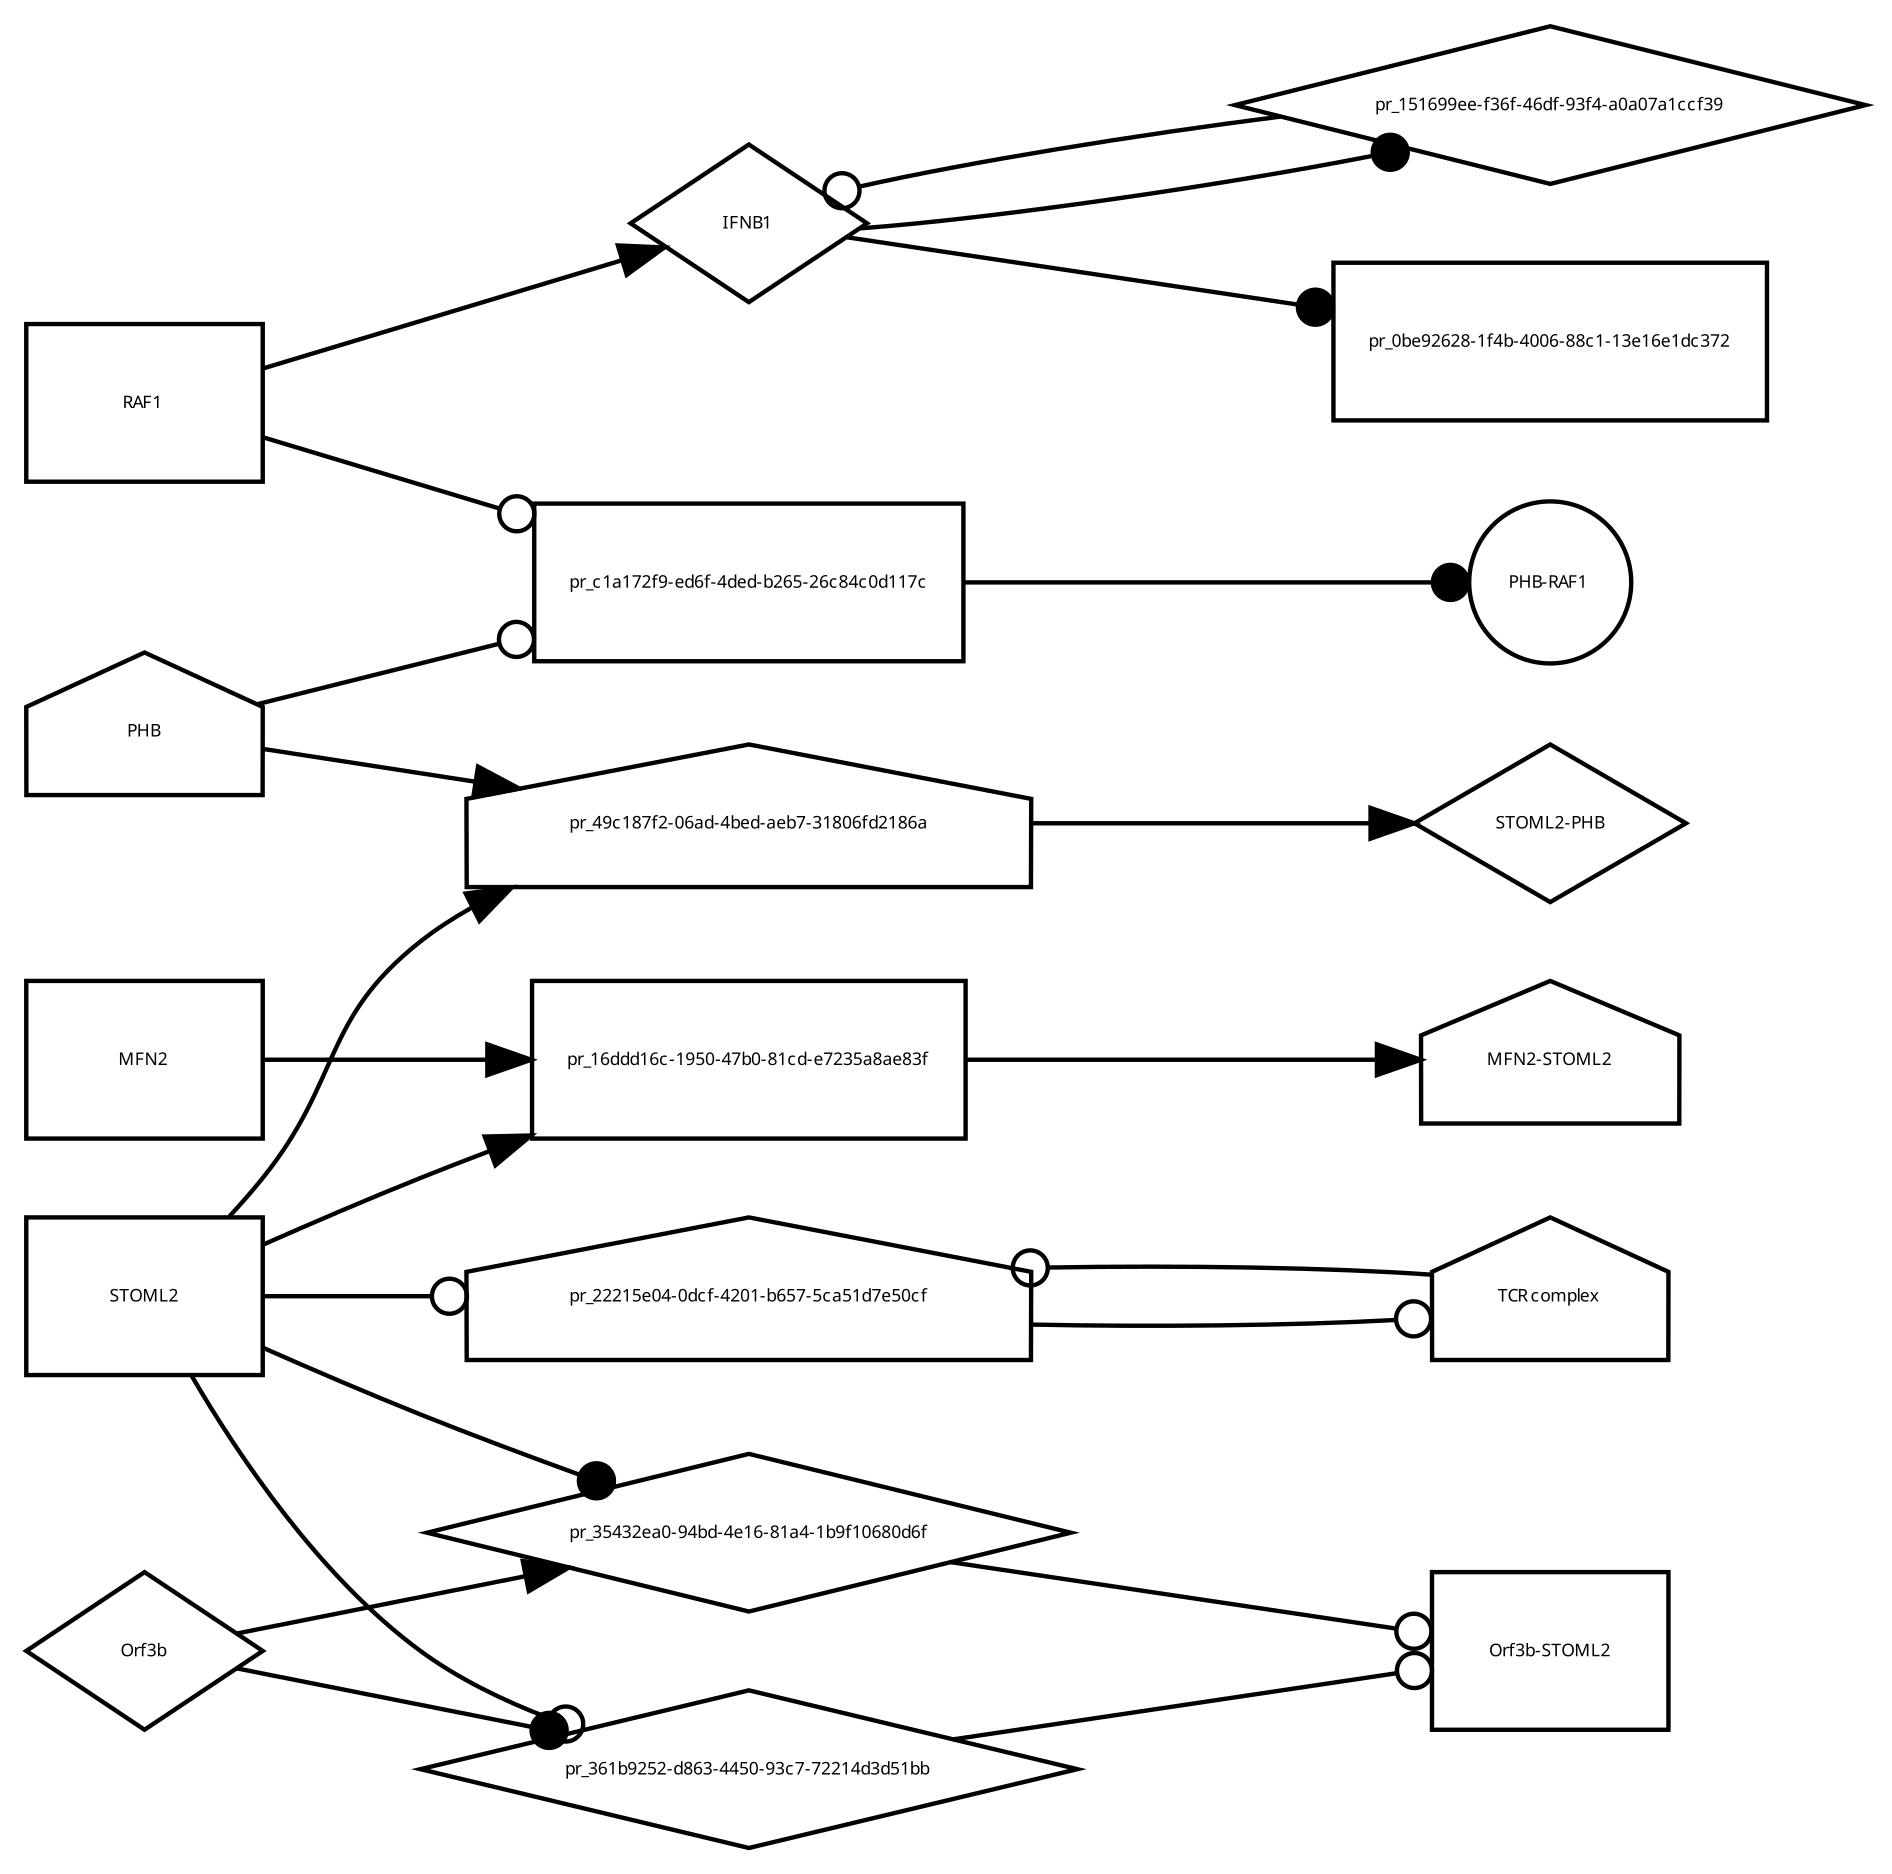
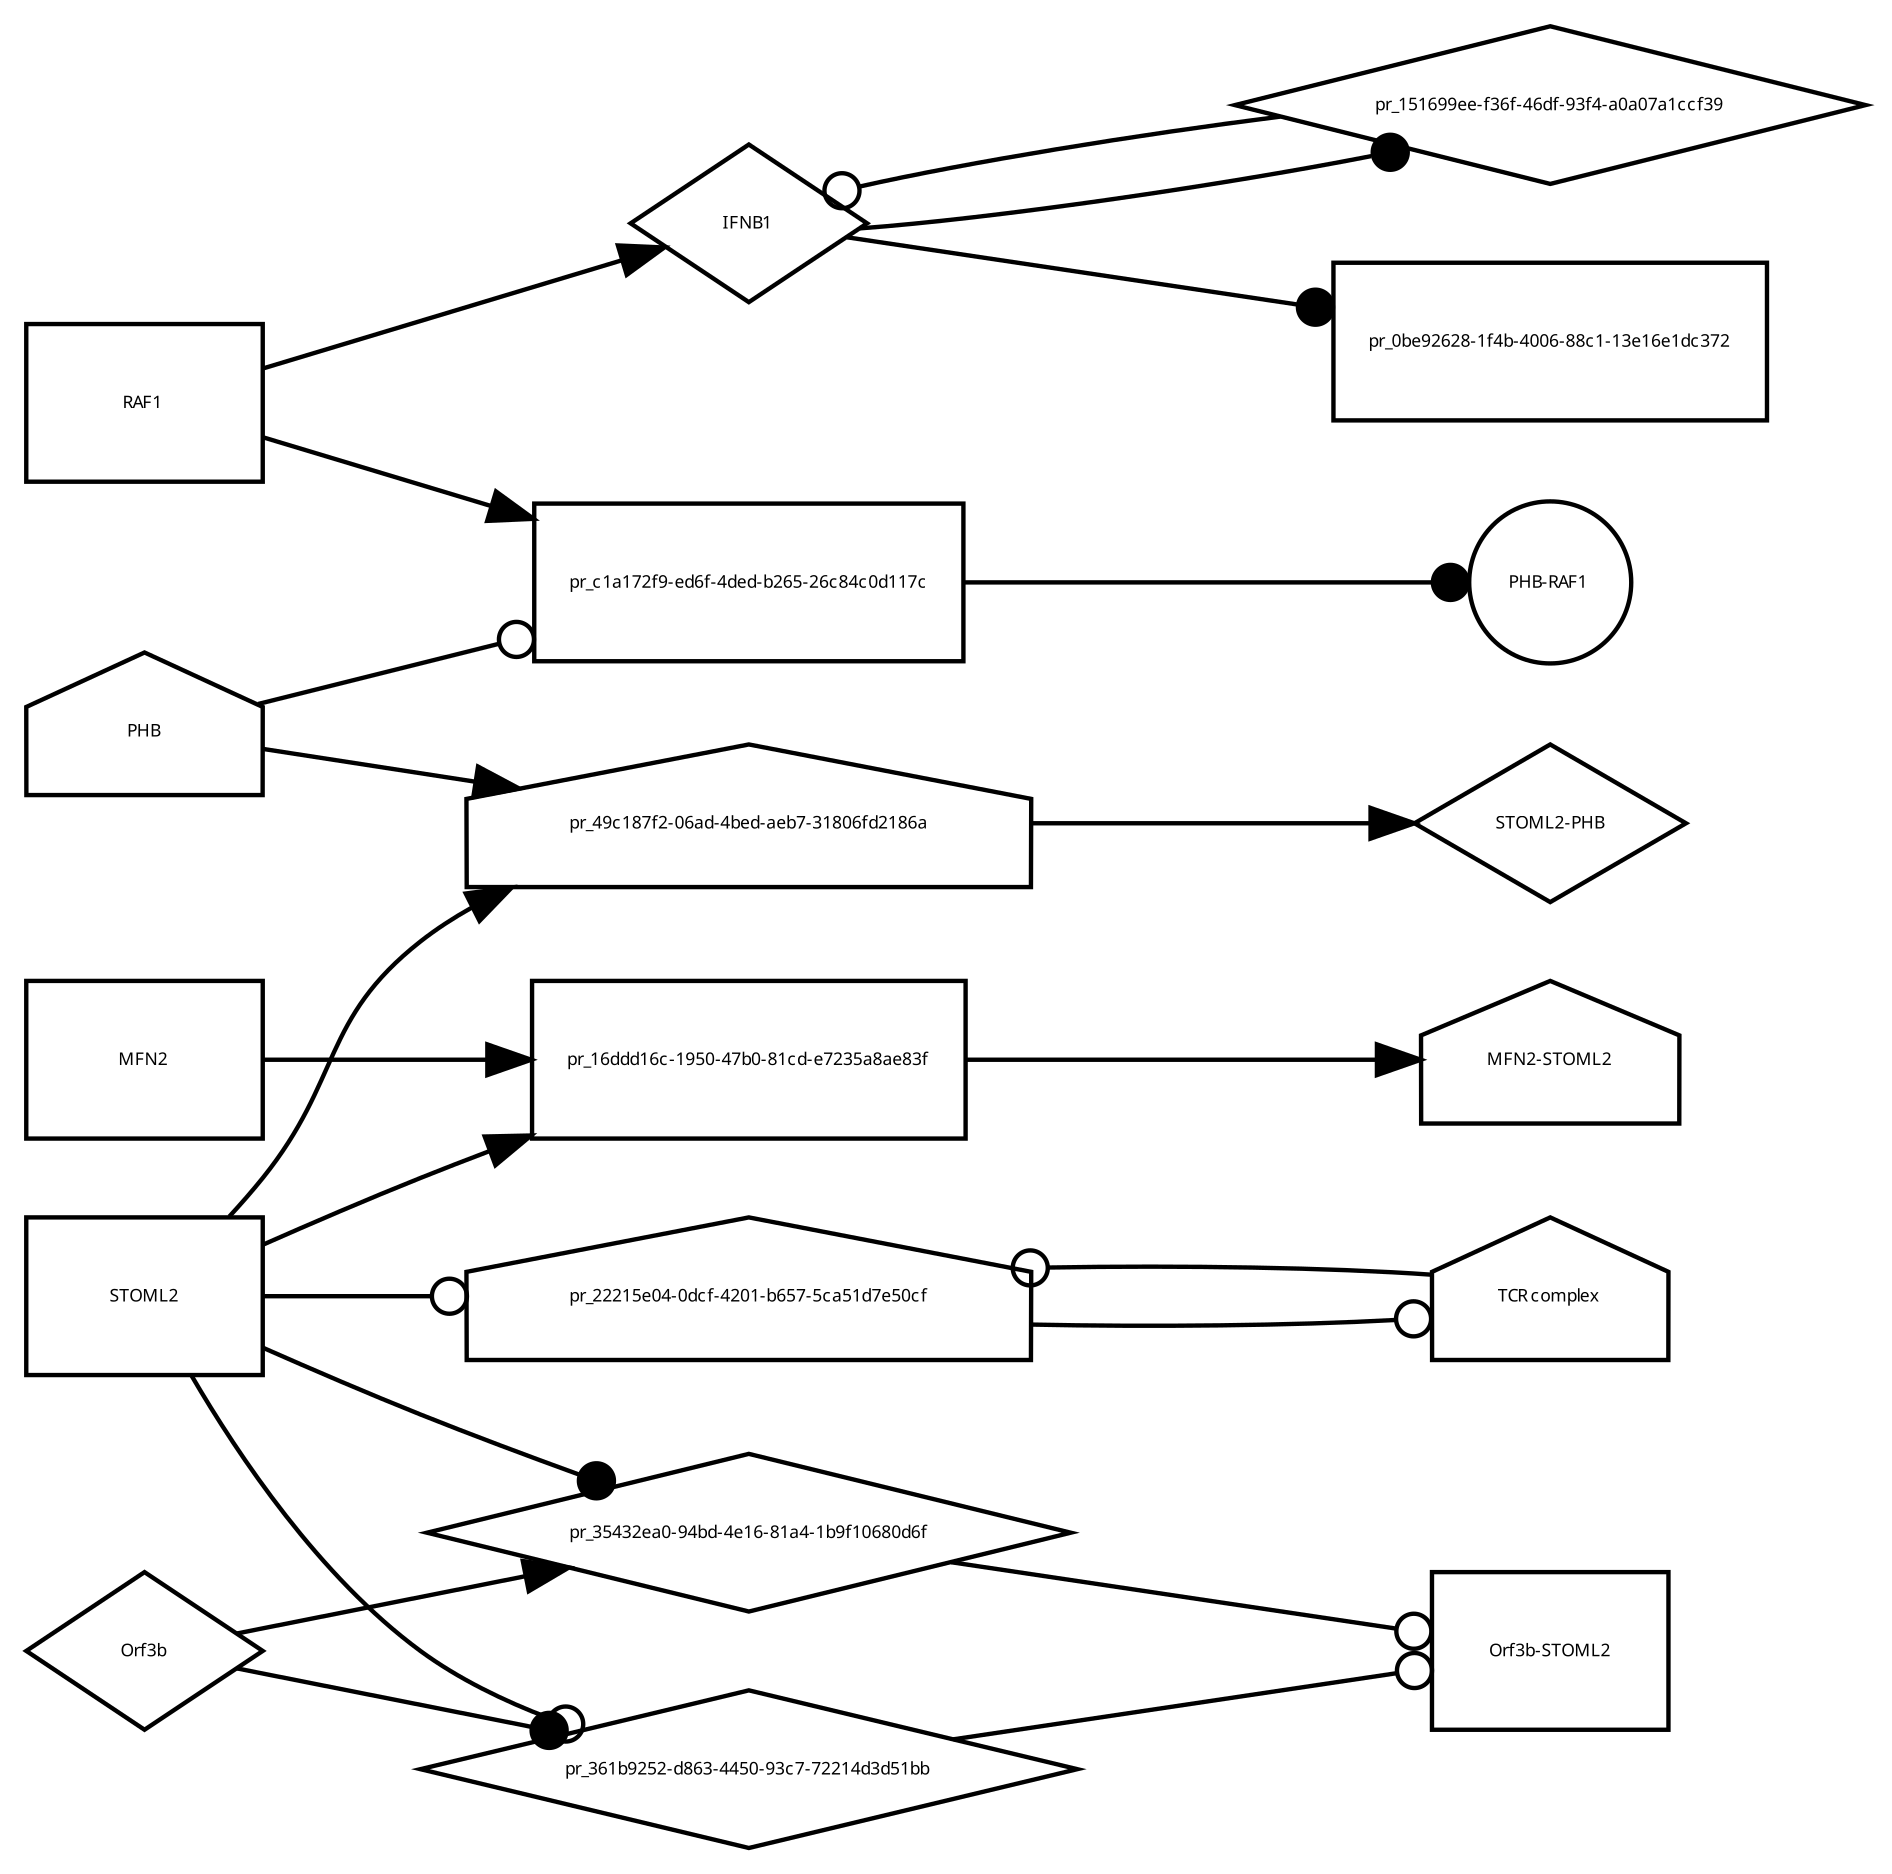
edge "RAF1" -> "pr_c1a172f9-ed6f-4ded-b265-26c84c0d117c": arrowhead odot -> normal
